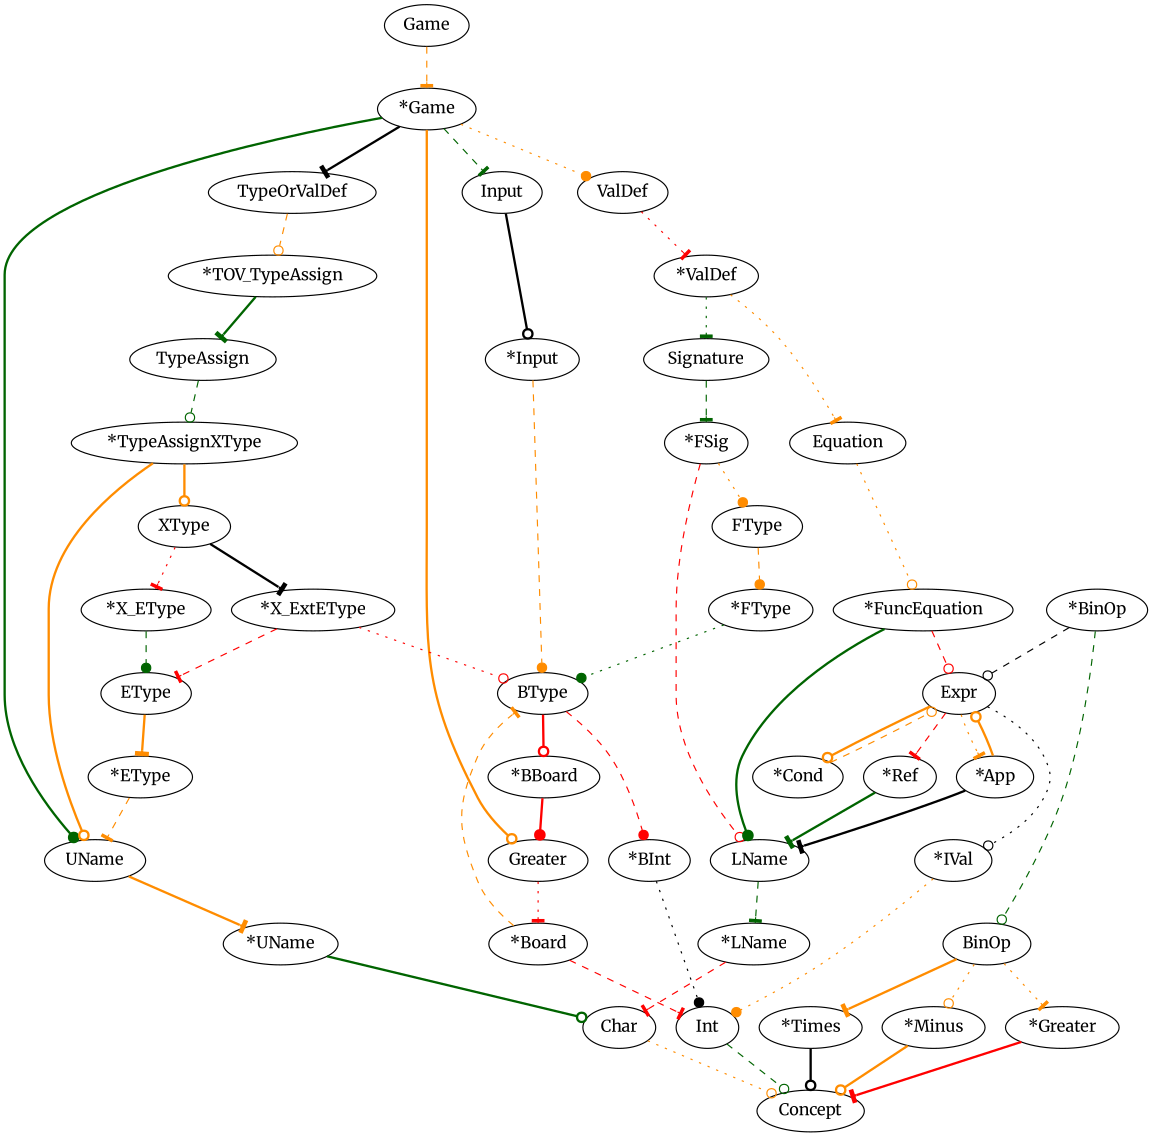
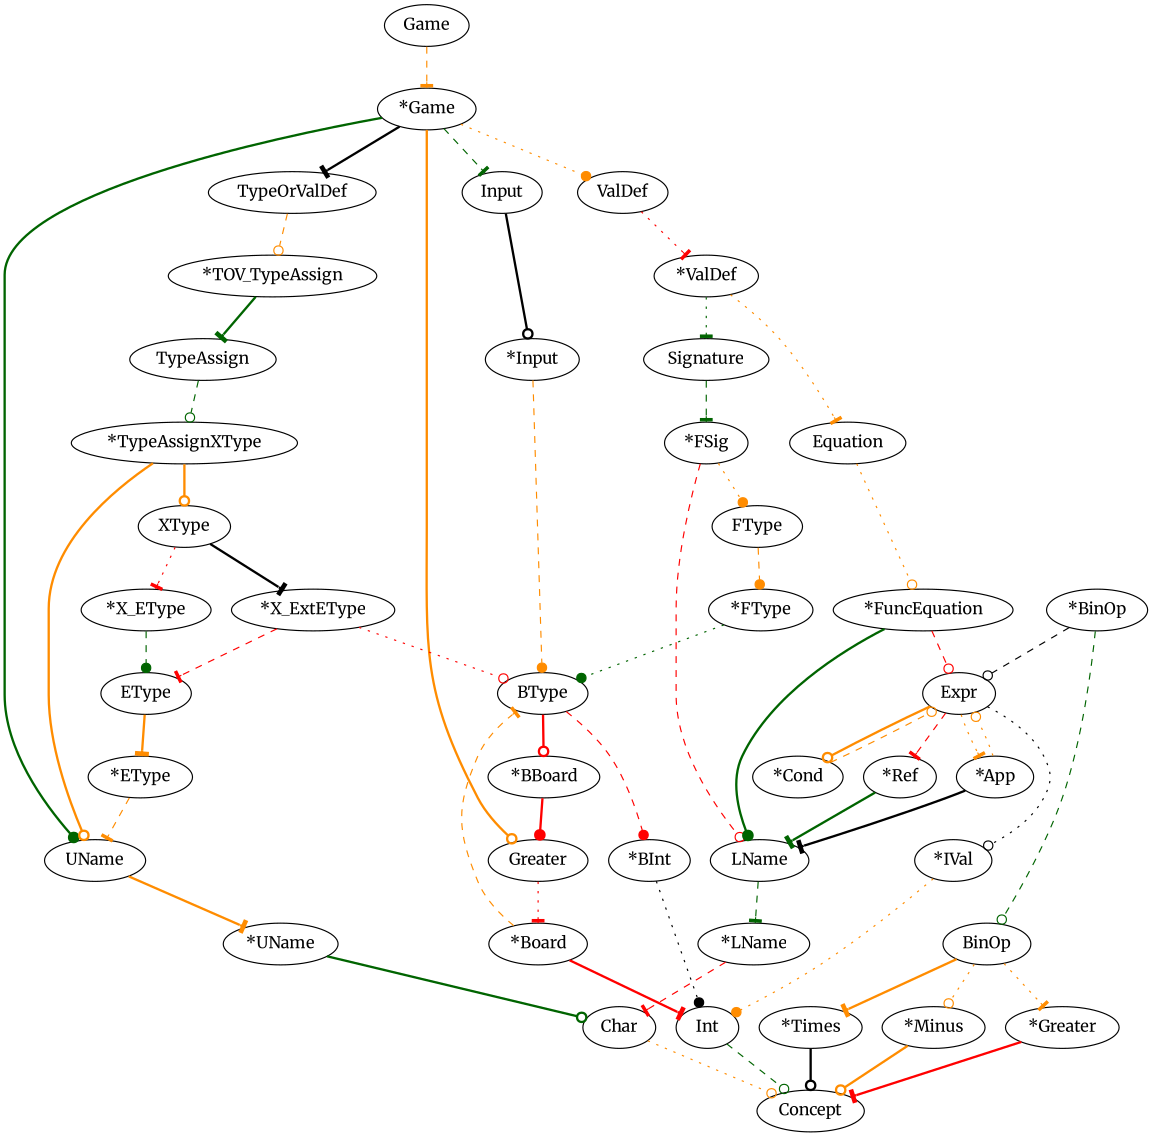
edge "*App" -> "Expr": style bold -> dotted
edge "*Board" -> "Int": style dashed -> bold
